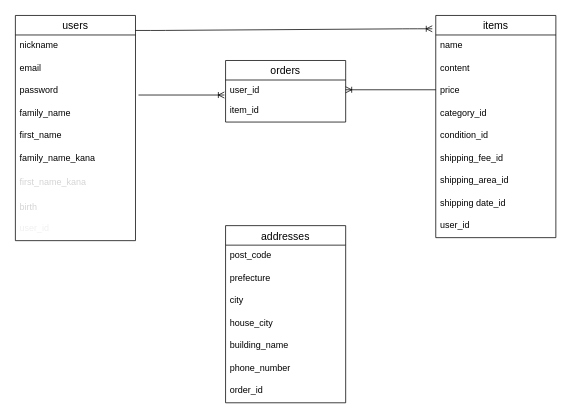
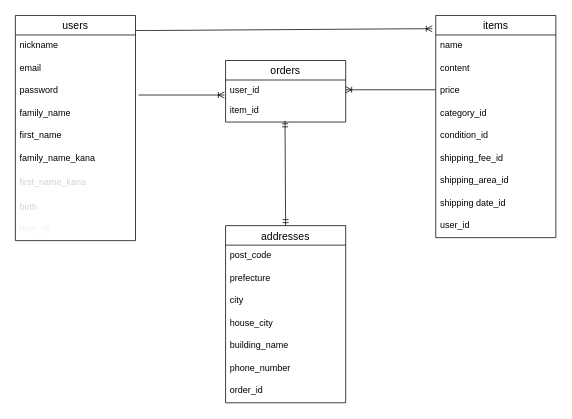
edge "item_id" -- "addresses": added
